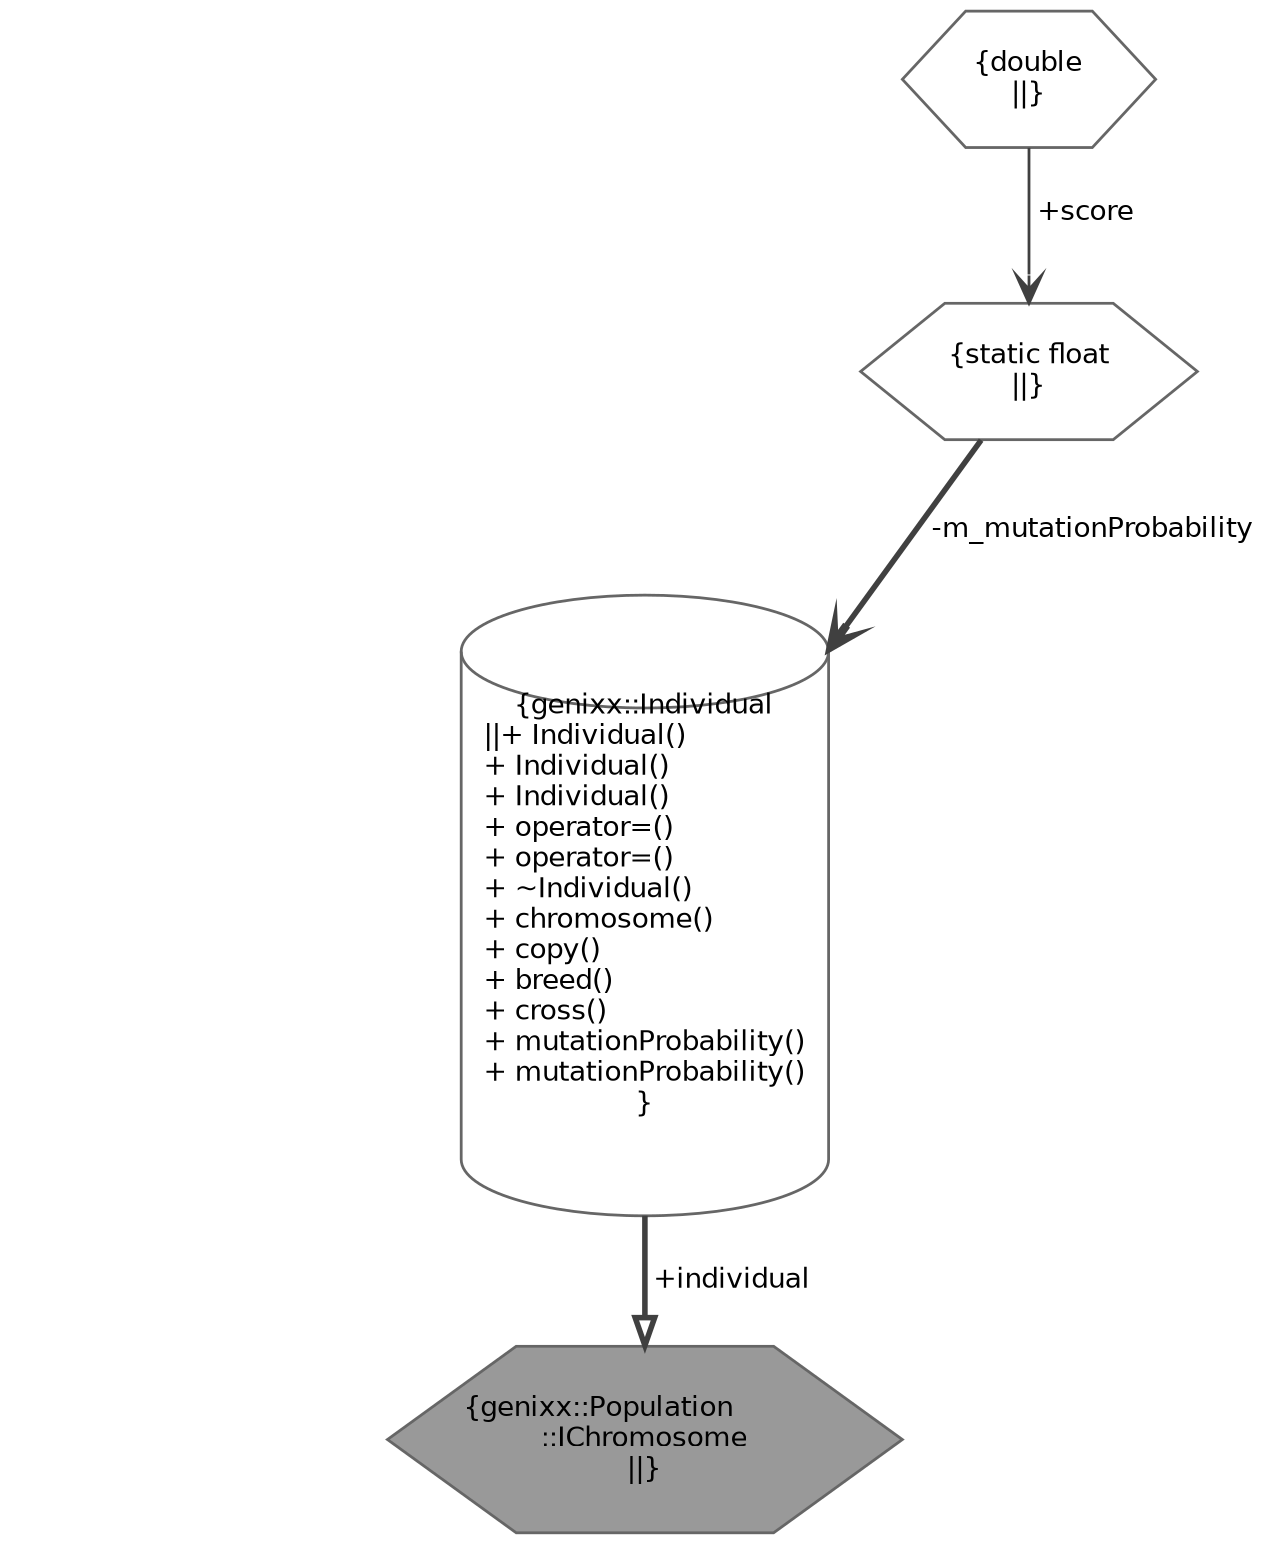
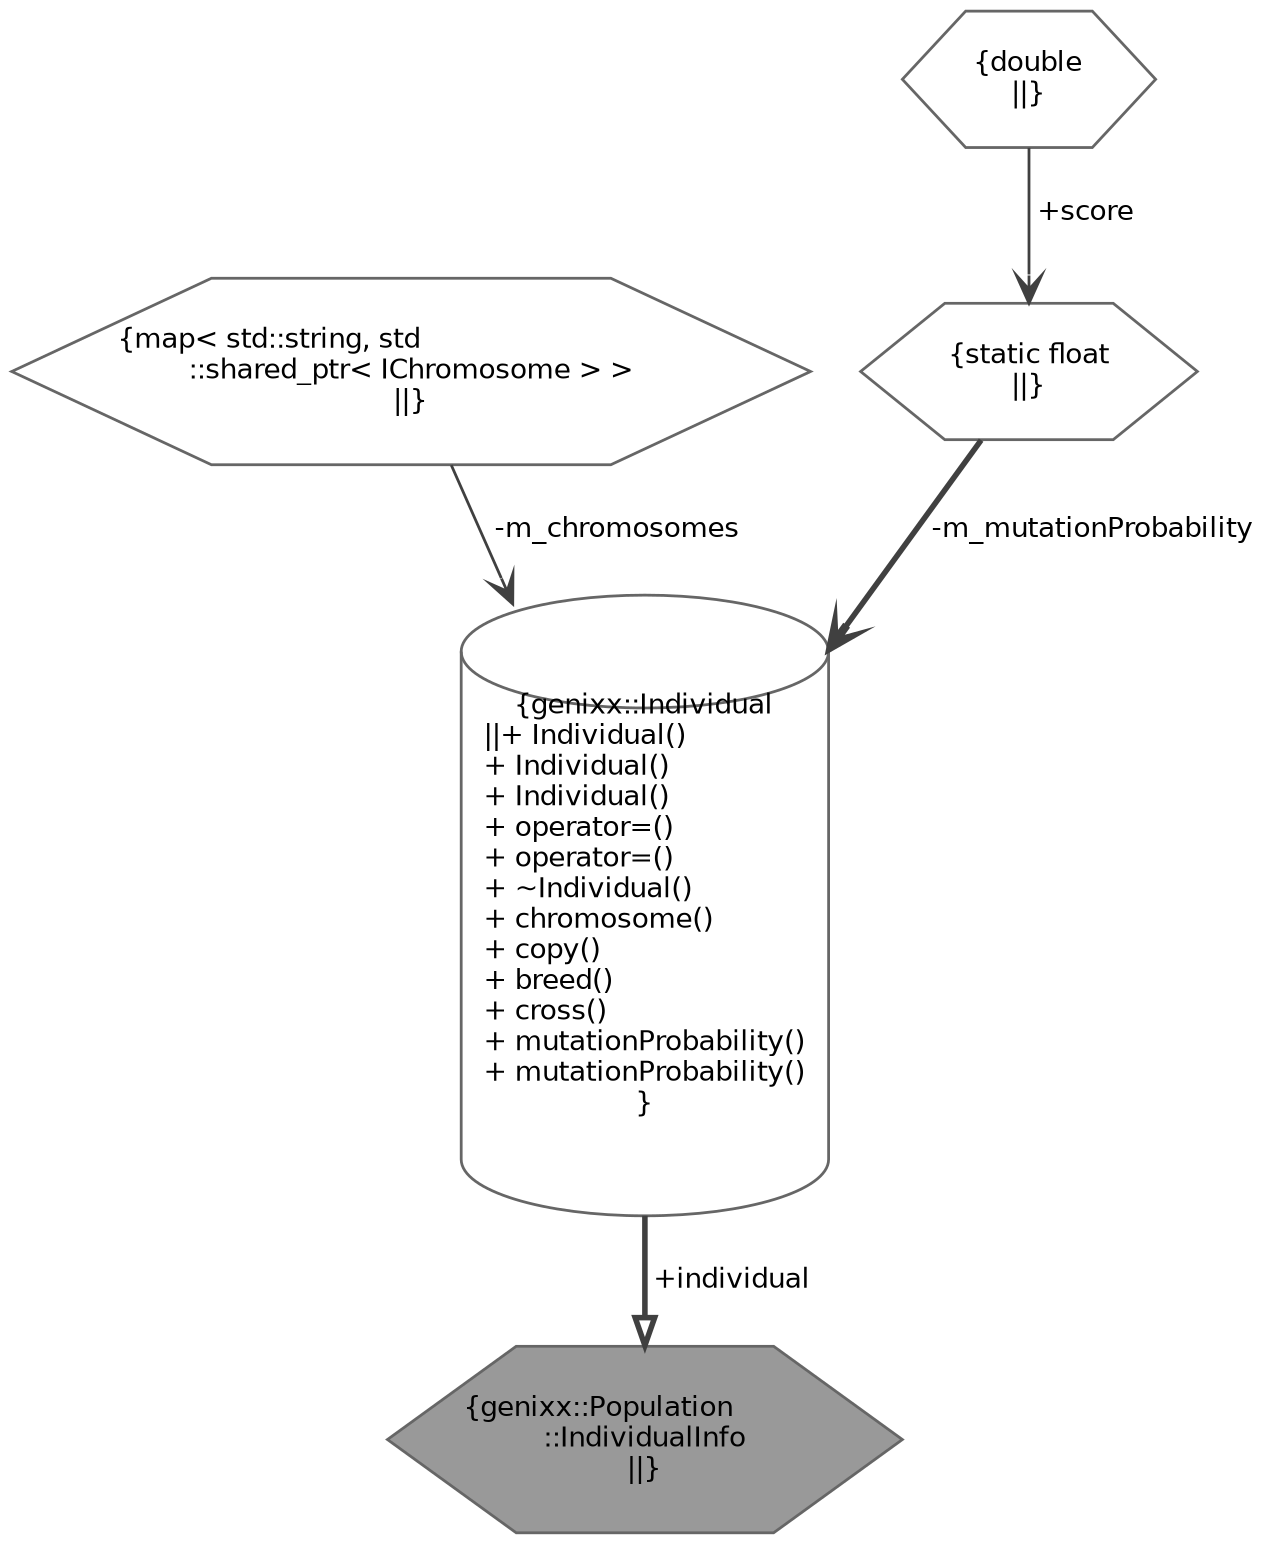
node "{map< std::string, std ::shared_ptr< IChromosome > > ||}": added
node "{genixx::Population ::IChromosome ||}": label "{genixx::Population ::IChromosome ||}" -> "{genixx::Population ::IndividualInfo ||}"
